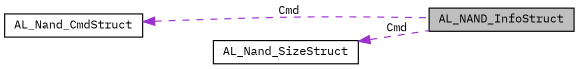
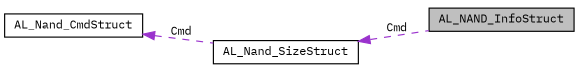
edge "AL_NAND_InfoStruct" -> "AL_Nand_CmdStruct": now "AL_Nand_SizeStruct" -> "AL_Nand_CmdStruct"
